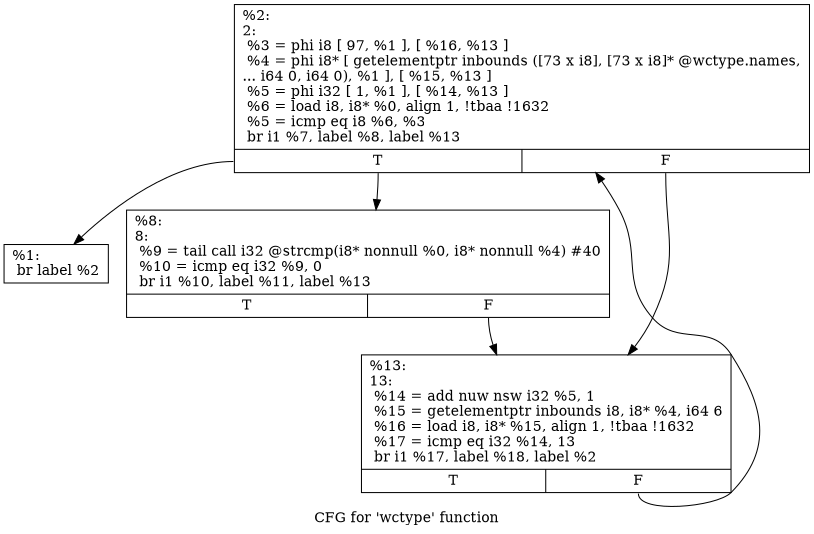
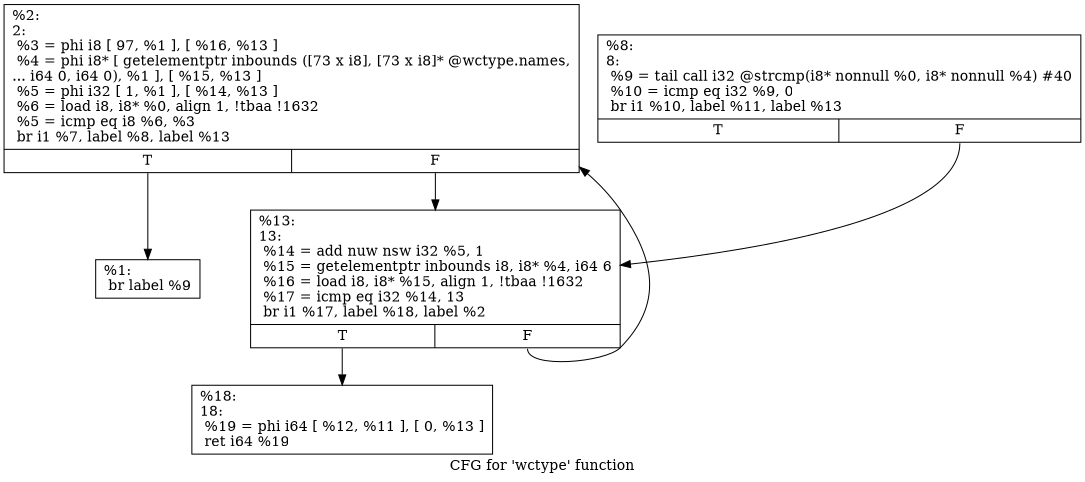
edge "%2:" -> "%8:": removed
node "%1:": text "br label %2" -> "br label %9"
node "%18:": added
